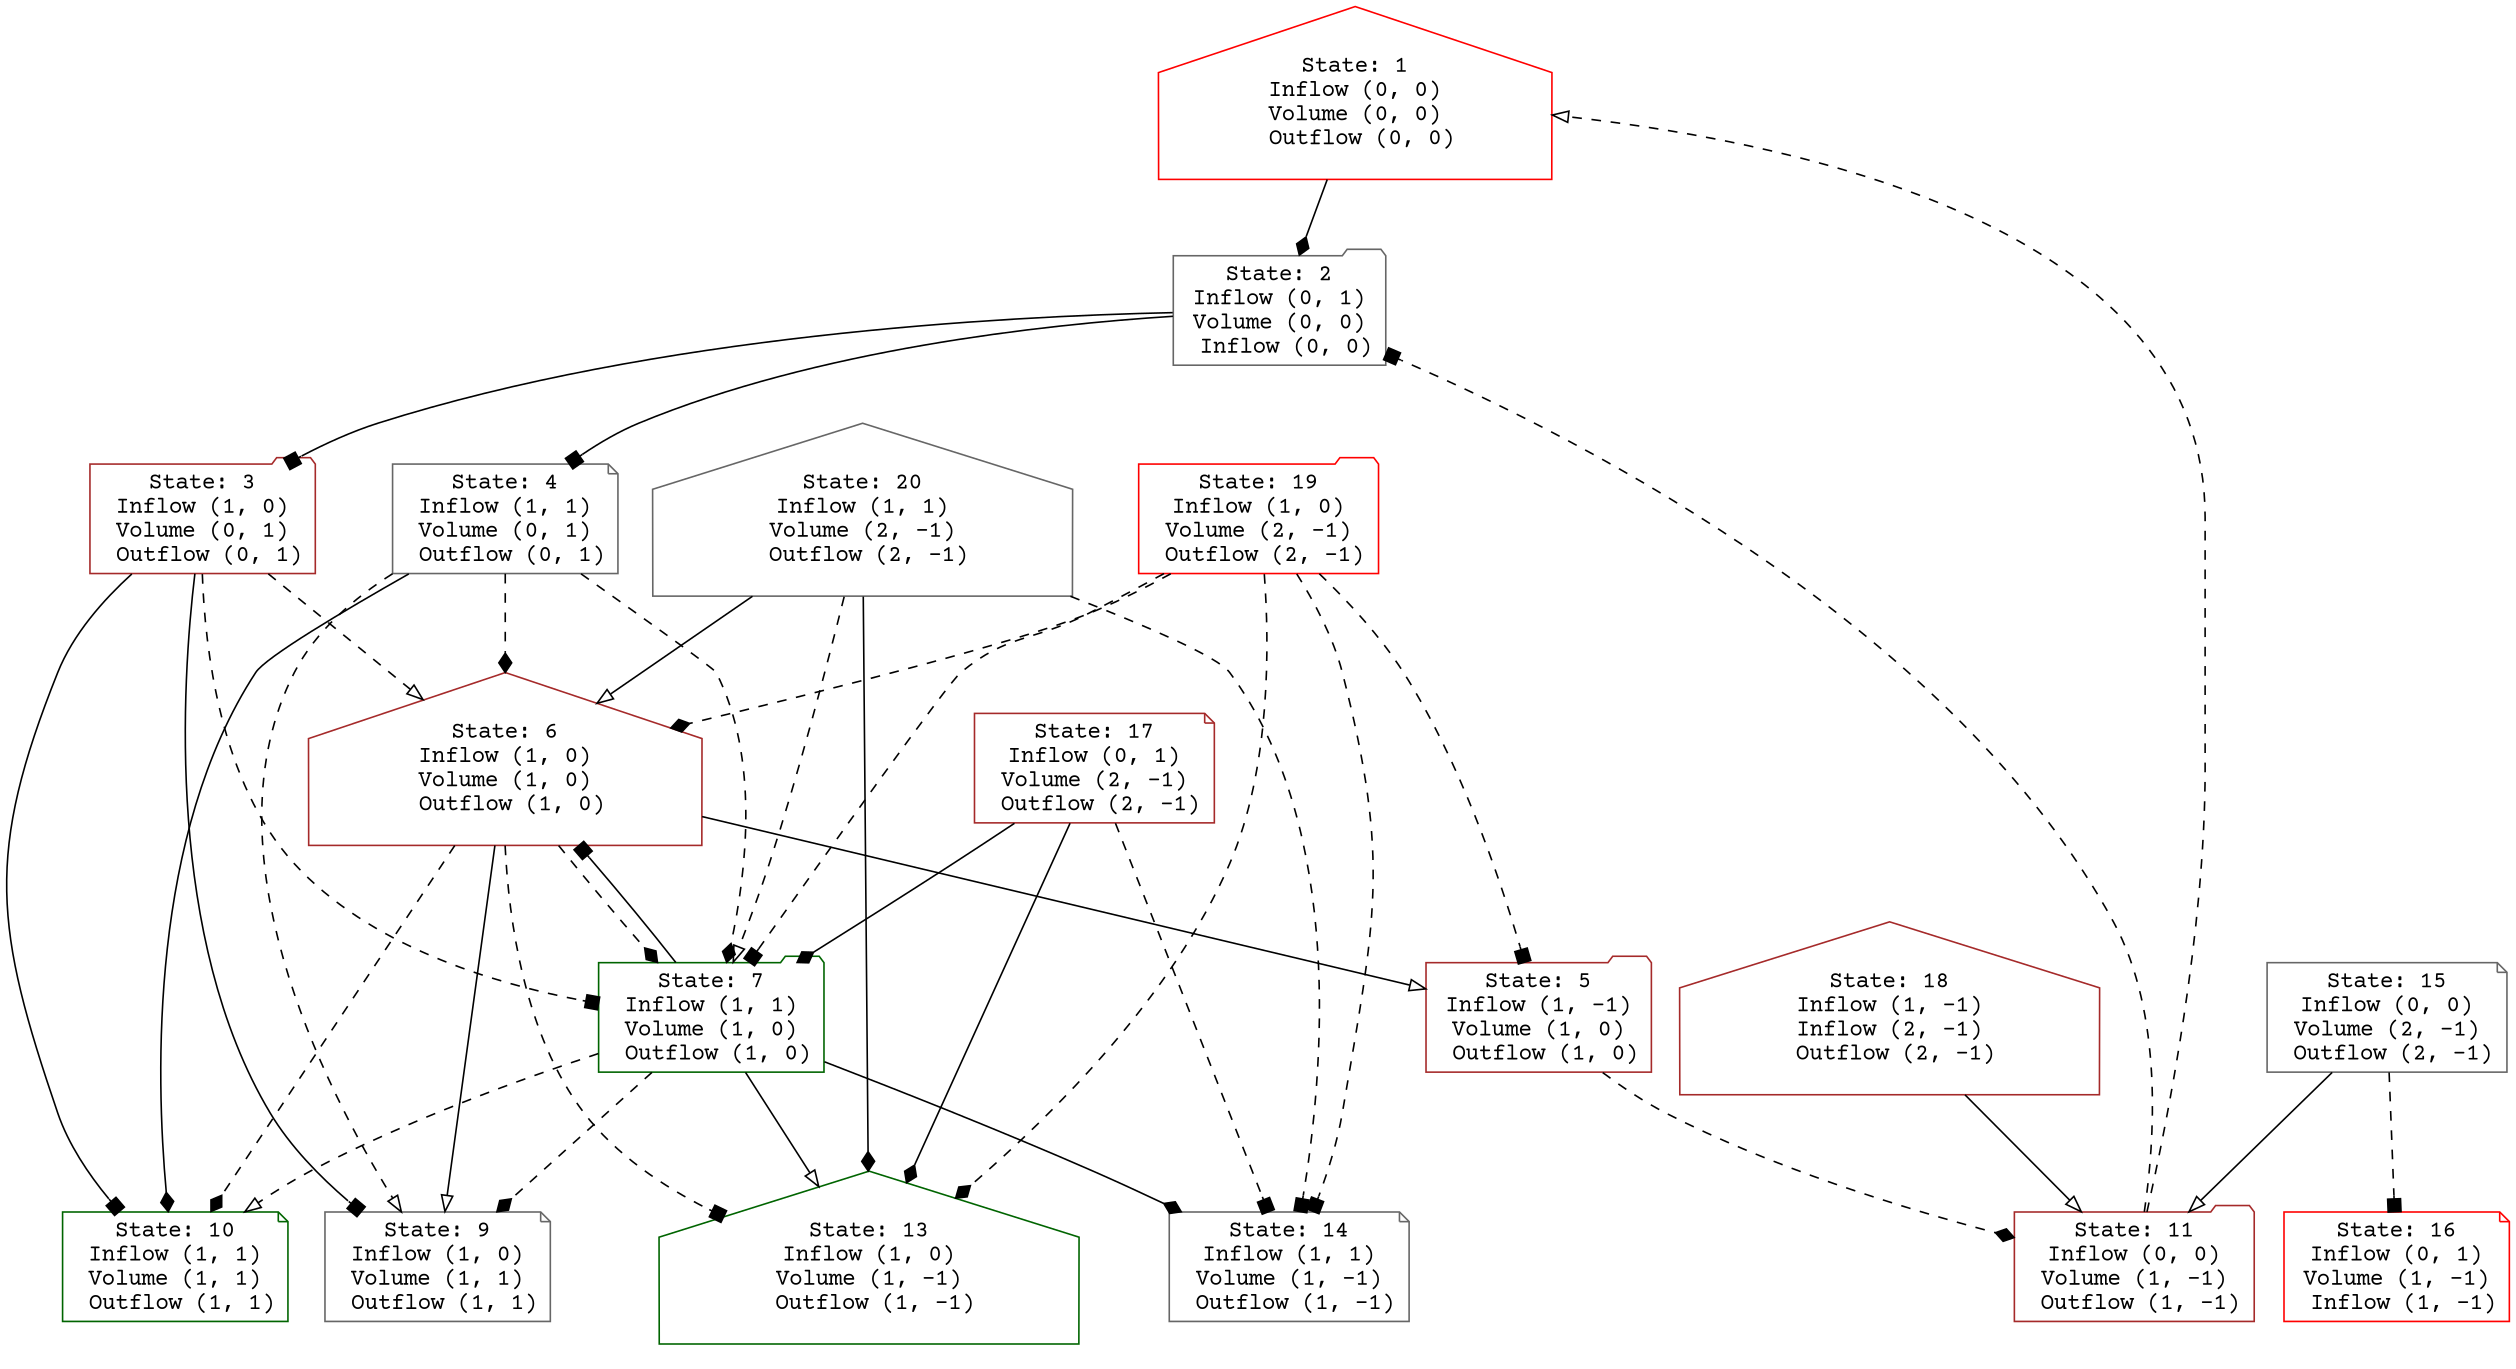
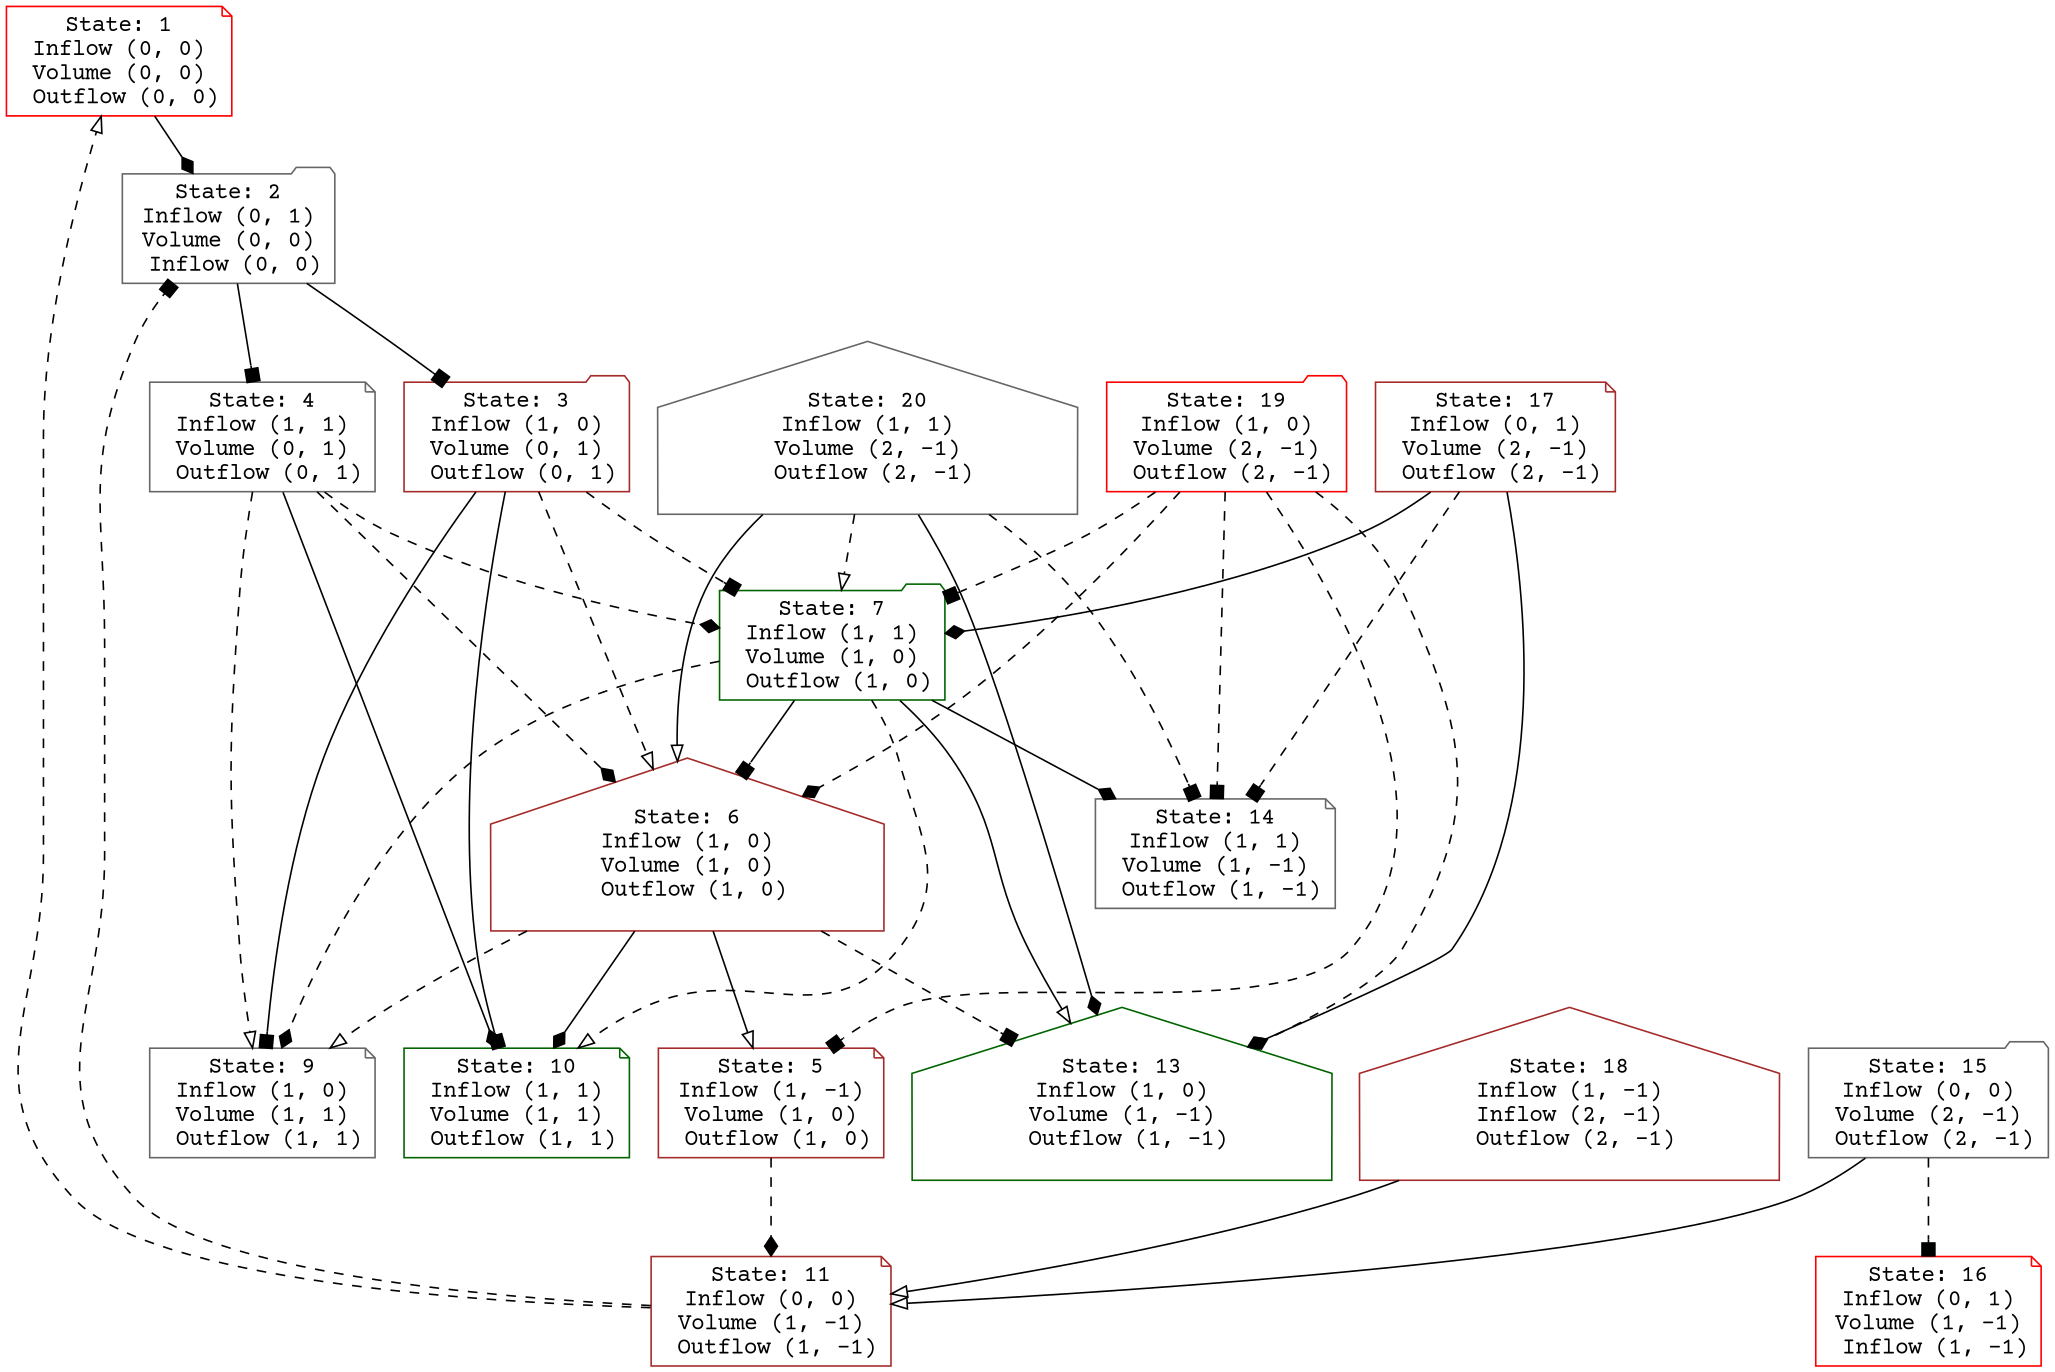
node "State: 1 Inflow (0, 0) Volume (0, 0) Outflow (0, 0)": shape house -> note
edge "State: 6 Inflow (1, 0) Volume (1, 0) Outflow (1, 0)" -> "State: 7 Inflow (1, 1) Volume (1, 0) Outflow (1, 0)": removed
node "State: 5 Inflow (1, -1) Volume (1, 0) Outflow (1, 0)": shape folder -> note
node "State: 15 Inflow (0, 0) Volume (2, -1) Outflow (2, -1)": shape note -> folder
edge "State: 6 Inflow (1, 0) Volume (1, 0) Outflow (1, 0)" -> "State: 10 Inflow (1, 1) Volume (1, 1) Outflow (1, 1)": style dashed -> solid
edge "State: 6 Inflow (1, 0) Volume (1, 0) Outflow (1, 0)" -> "State: 9 Inflow (1, 0) Volume (1, 1) Outflow (1, 1)": style solid -> dashed
node "State: 11 Inflow (0, 0) Volume (1, -1) Outflow (1, -1)": shape folder -> note
